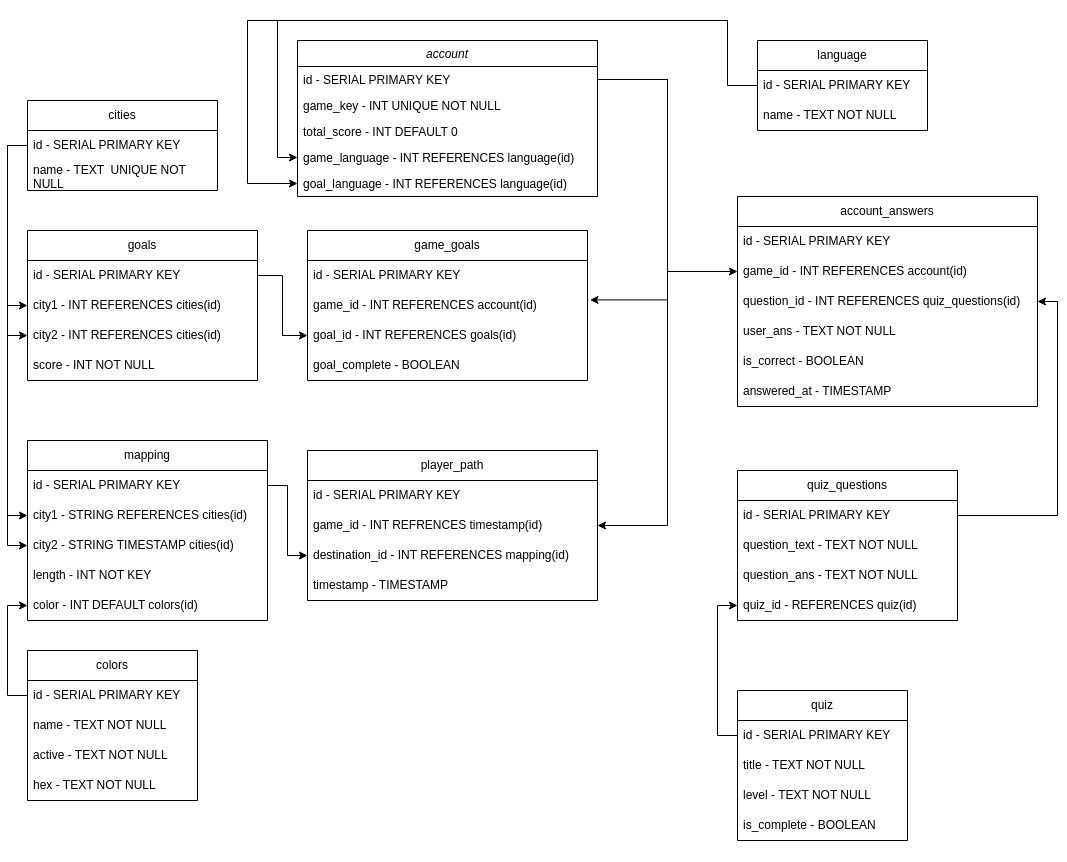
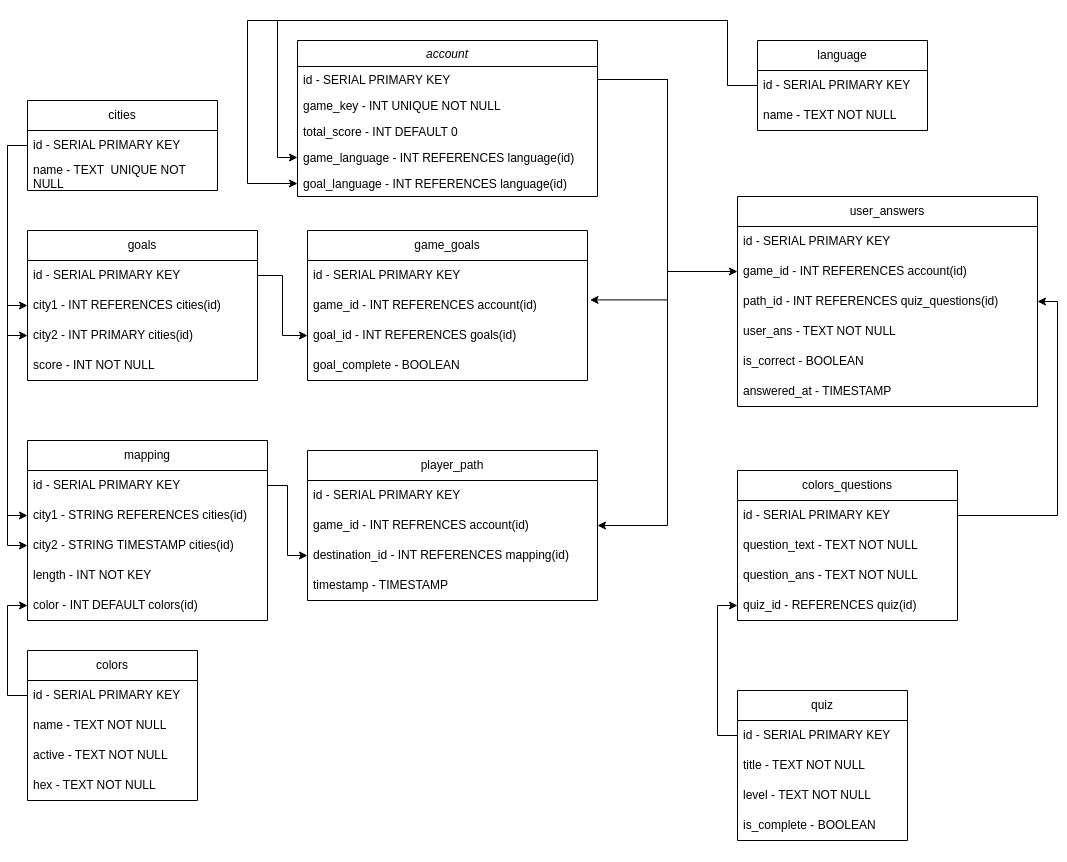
node "account_answers": label "account_answers" -> "user_answers"
node "question_id - INT REFERENCES quiz_questions(id)": label "question_id - INT REFERENCES quiz_questions(id)" -> "path_id - INT REFERENCES quiz_questions(id)"
node "city2 - INT REFERENCES cities(id)": label "city2 - INT REFERENCES cities(id)" -> "city2 - INT PRIMARY cities(id)"
node "quiz_questions": label "quiz_questions" -> "colors_questions"
node "game_id - INT REFRENCES timestamp(id)": label "game_id - INT REFRENCES timestamp(id)" -> "game_id - INT REFRENCES account(id)"
